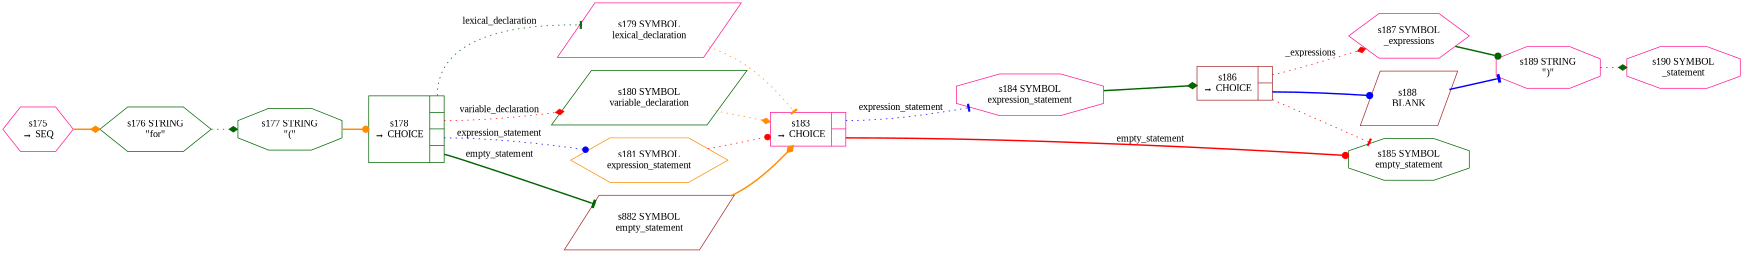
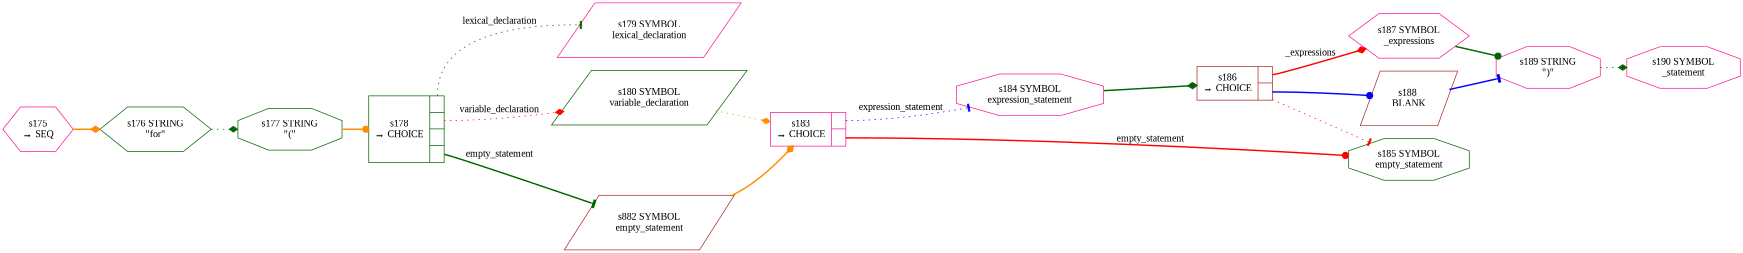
edge "s186" -> "s187 SYMBOL _expressions": style dotted -> bold
edge "s179 SYMBOL lexical_declaration" -> "s183": removed
node "s181 SYMBOL expression_statement": removed
